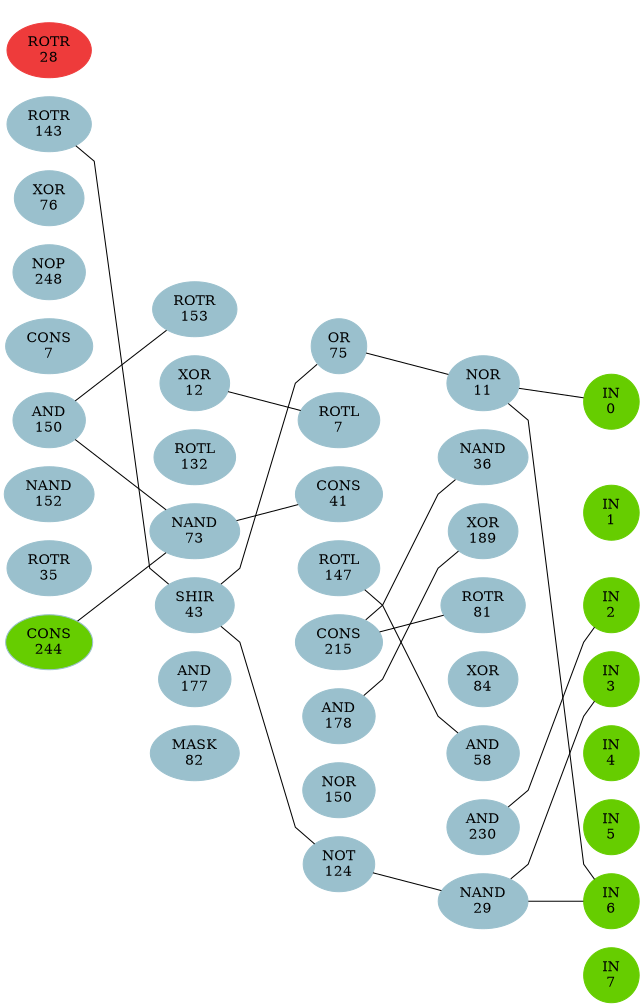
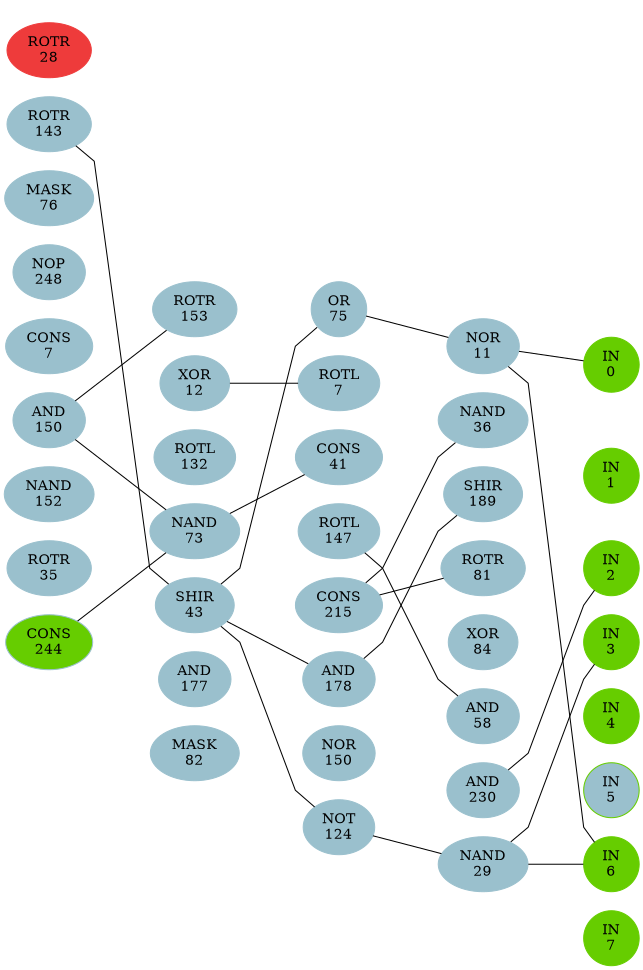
node "XOR 76": label "XOR 76" -> "MASK 76"
node "XOR 189": label "XOR 189" -> "SHIR 189"
edge "SHIR 43" -- "AND 178": added
node "IN 5": fillcolor chartreuse3 -> lightblue3
